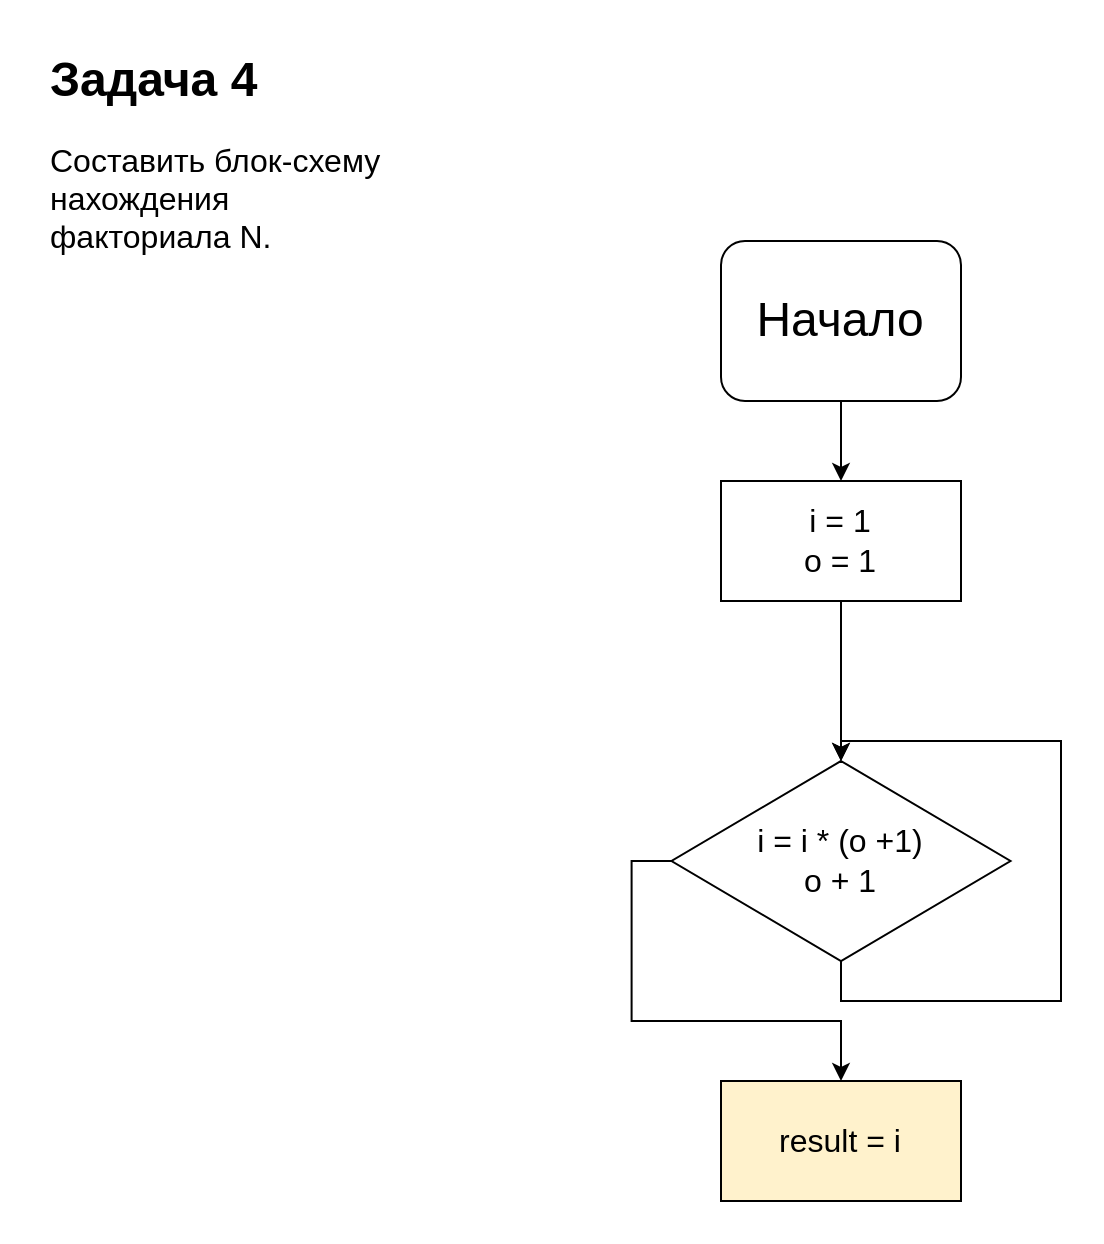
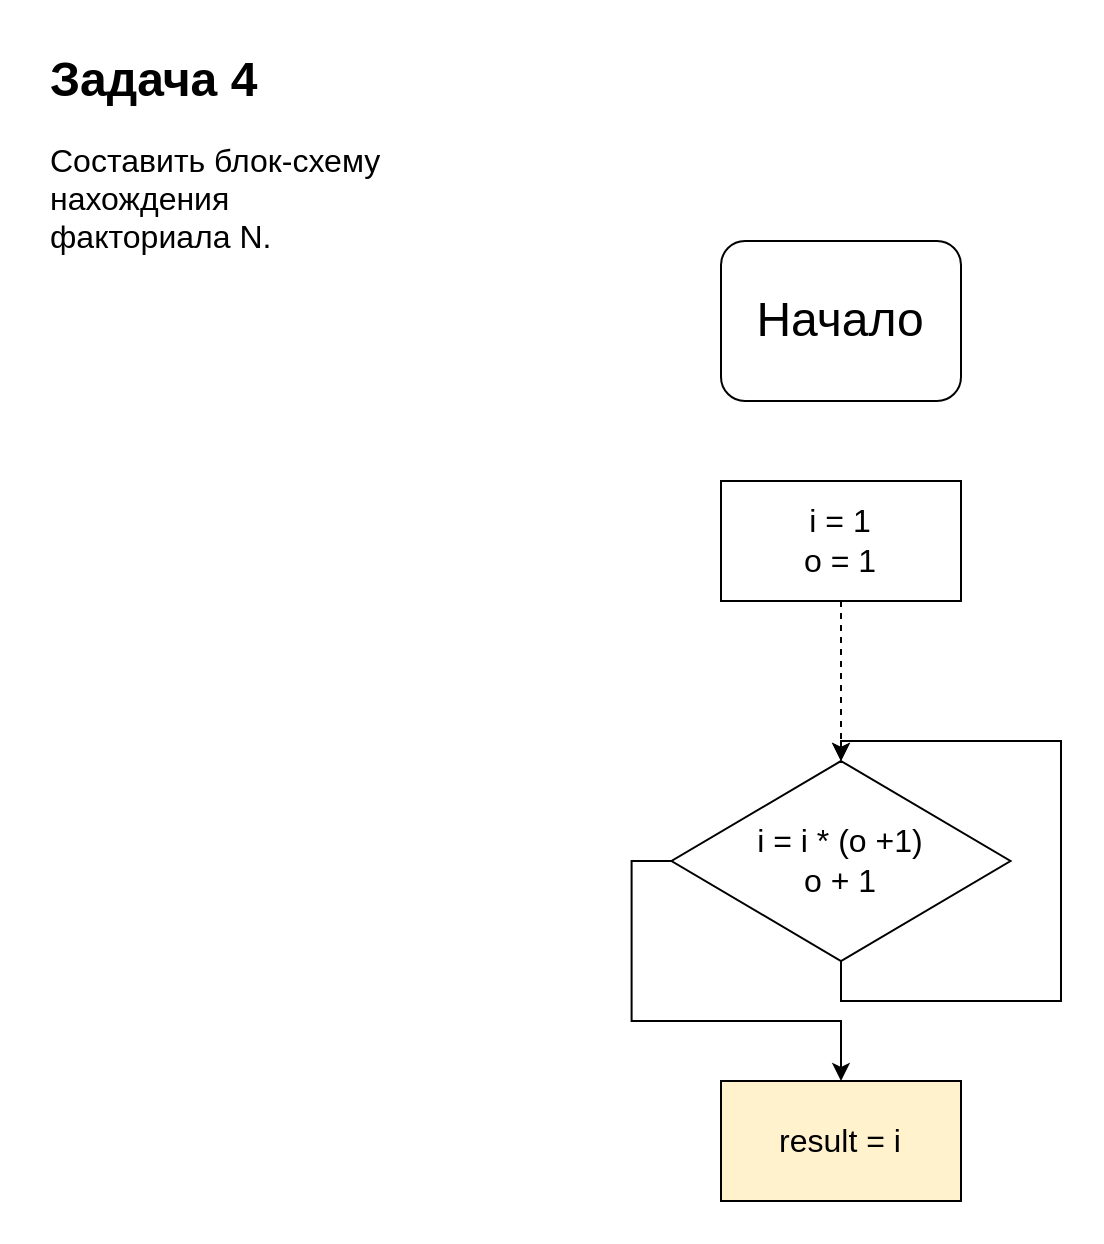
edge "Начало" -> "i = 1 o = 1": removed
edge "i = 1 o = 1" -> "i = i * (o +1) o + 1": style solid -> dashed
